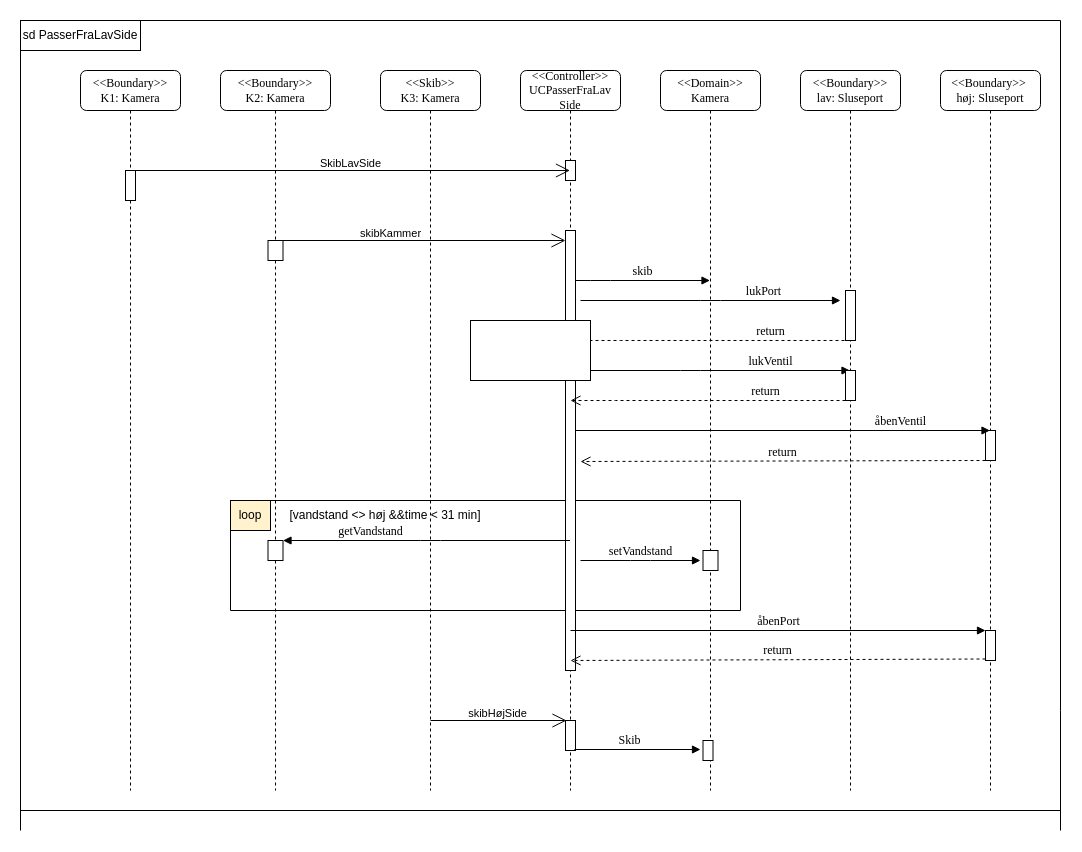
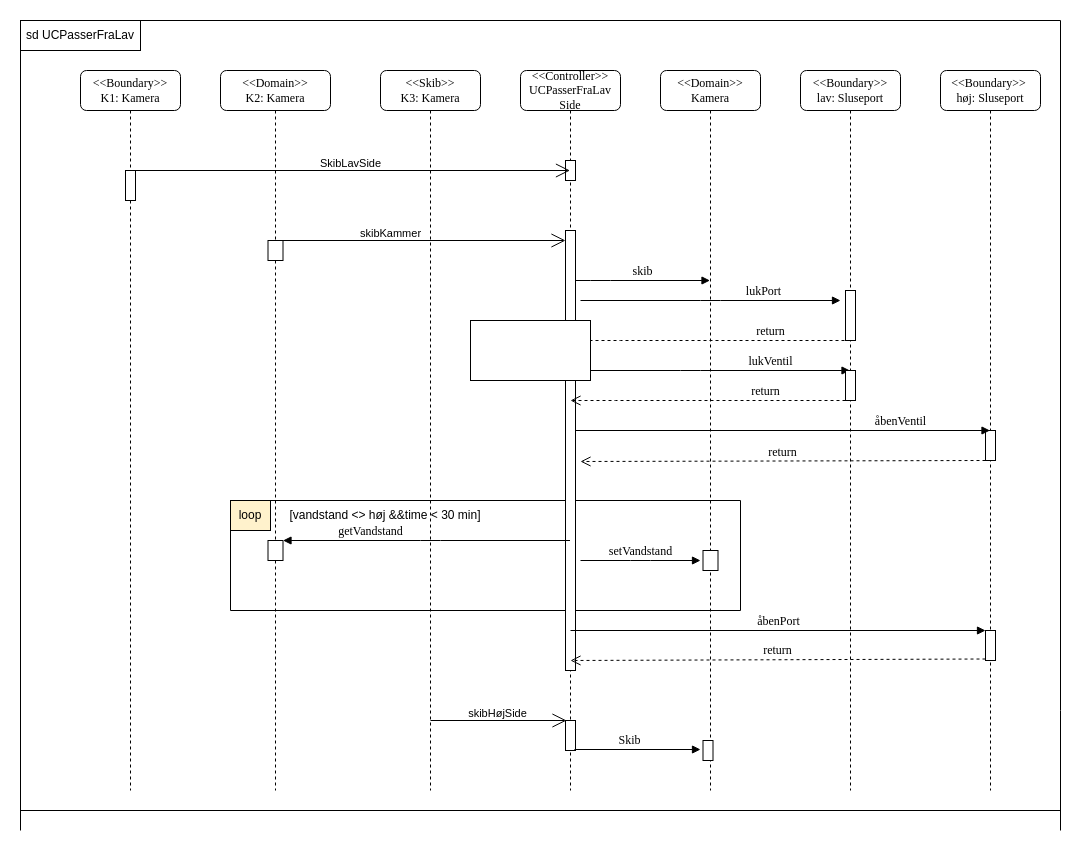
node "sd PasserFraLavSide": label "sd PasserFraLavSide" -> "sd UCPasserFraLav"
node "<<Boundary>>K2: Kamera": label "<<Boundary>>K2: Kamera" -> "<<Domain>>K2: Kamera"
node "[vandstand <> høj &&time < 31 min]": label "[vandstand <> høj &&time < 31 min]" -> "[vandstand <> høj &&time < 30 min]"
